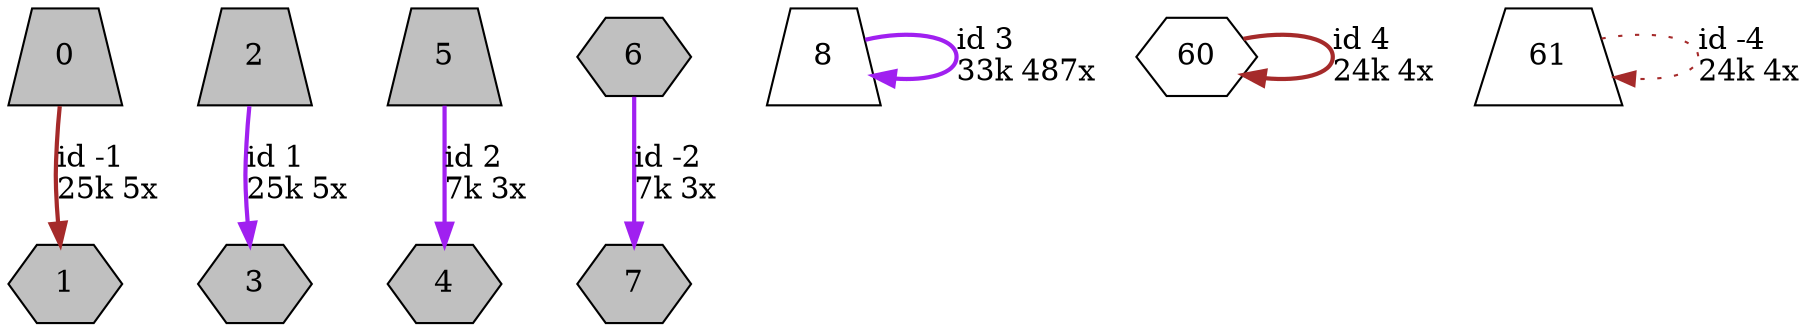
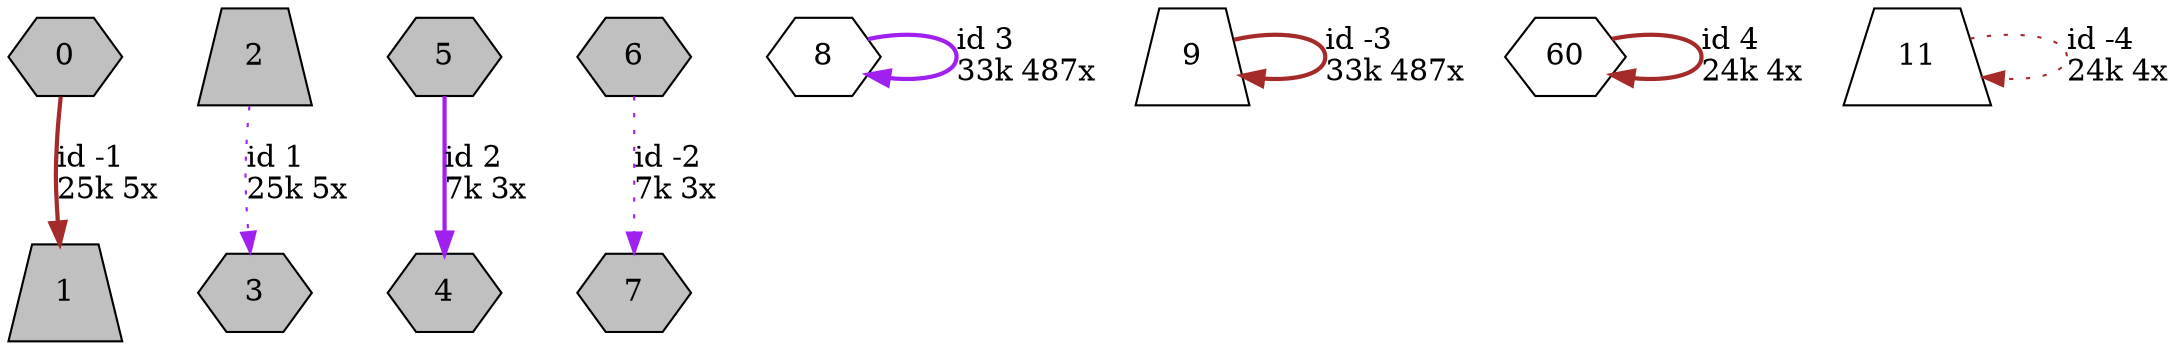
node "0": shape trapezium -> hexagon
node "5": shape trapezium -> hexagon
node "8": shape trapezium -> hexagon
node "9": added
node "61": label "61" -> "11"
edge "6" -> "7": style bold -> dotted
edge "2" -> "3": style bold -> dotted
node "1": shape hexagon -> trapezium
